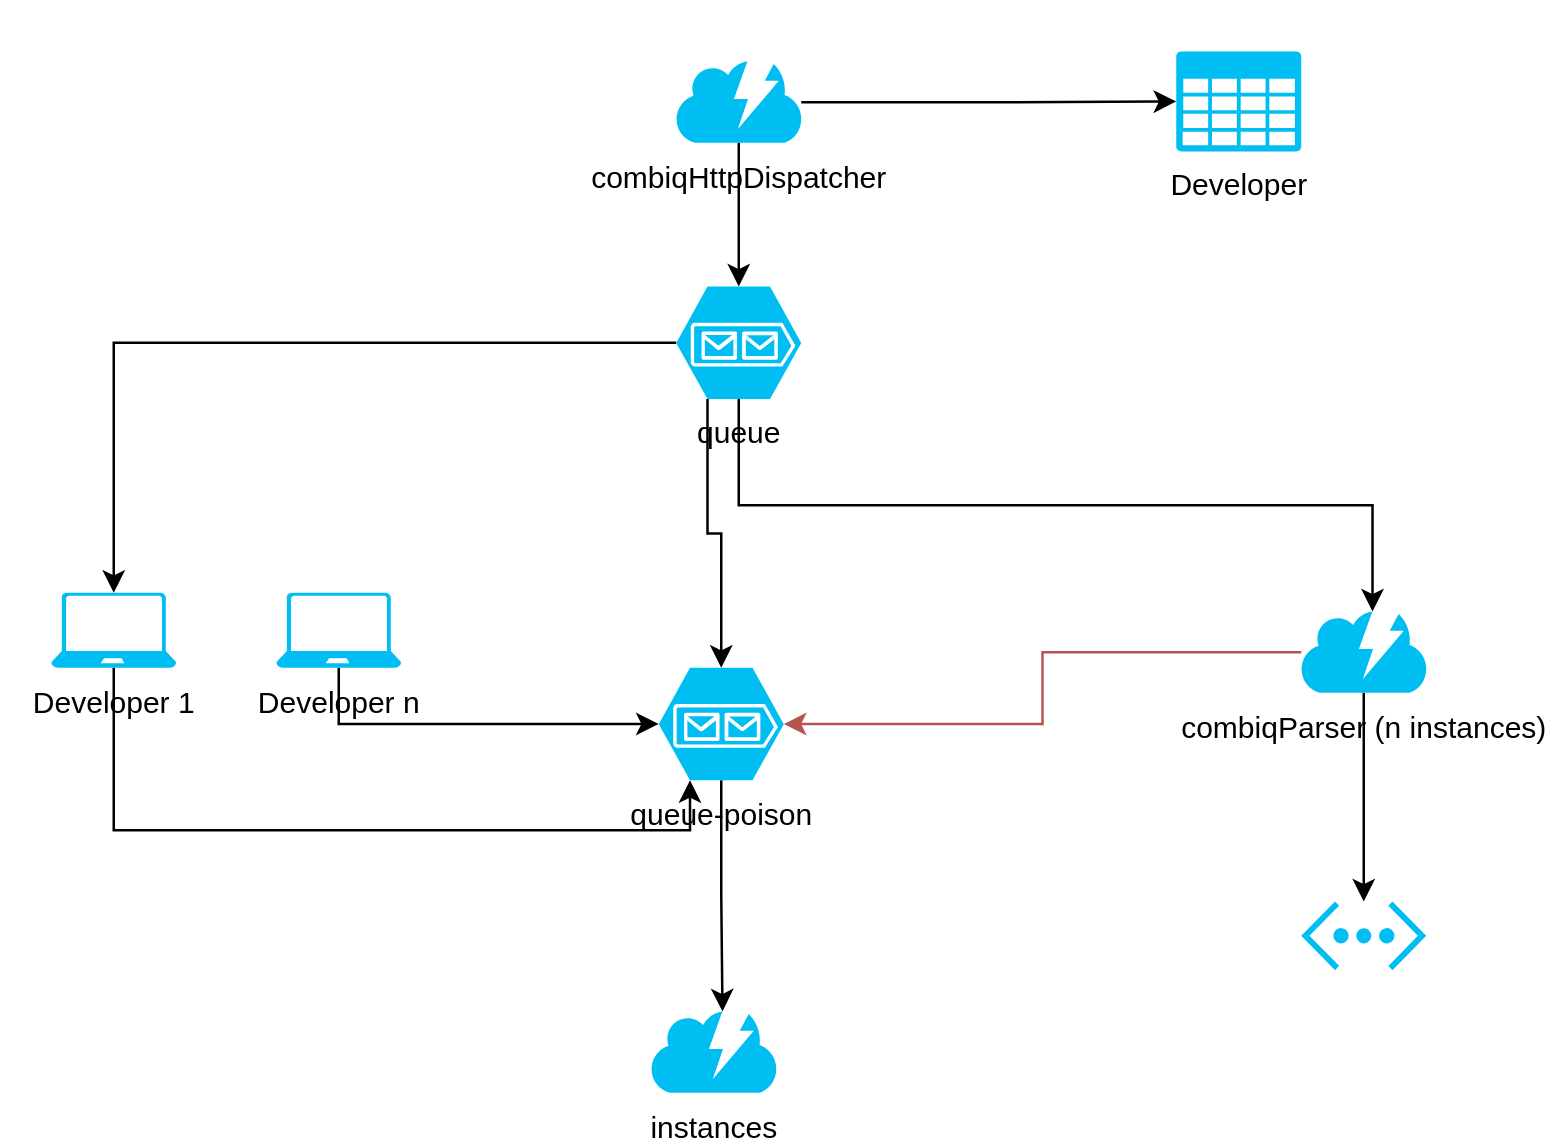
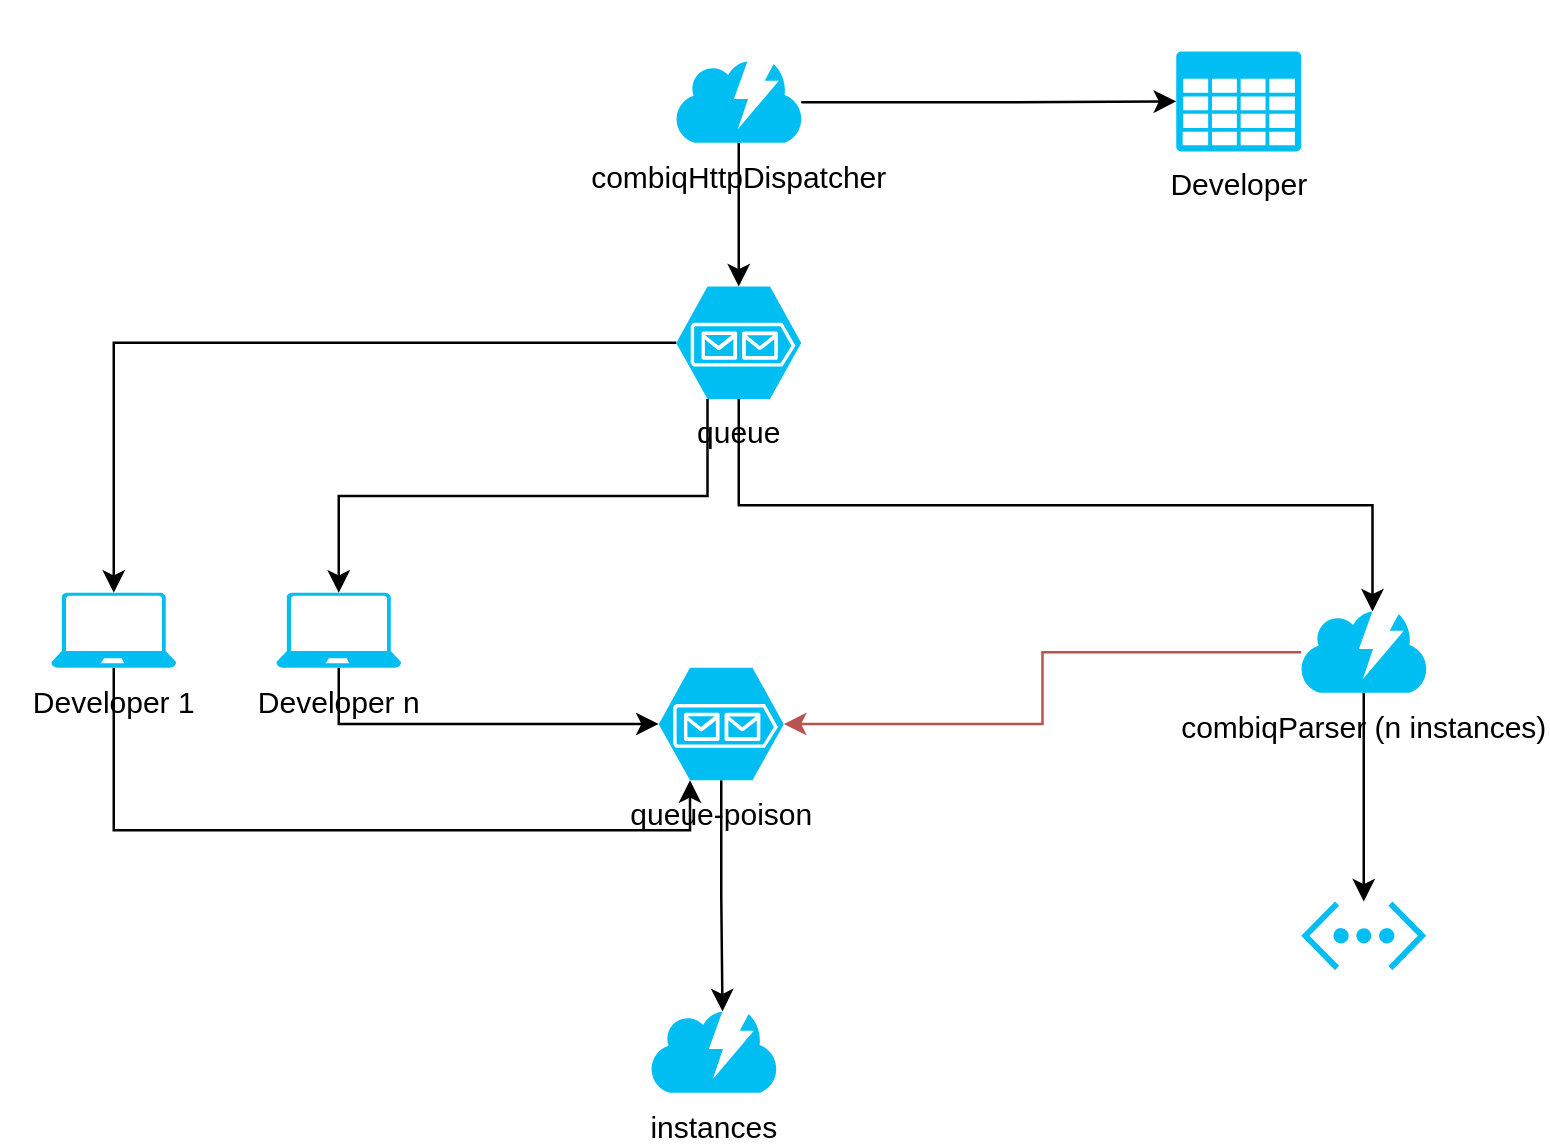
edge "queue" -> "queue-poison": now "queue" -> "Developer n"
